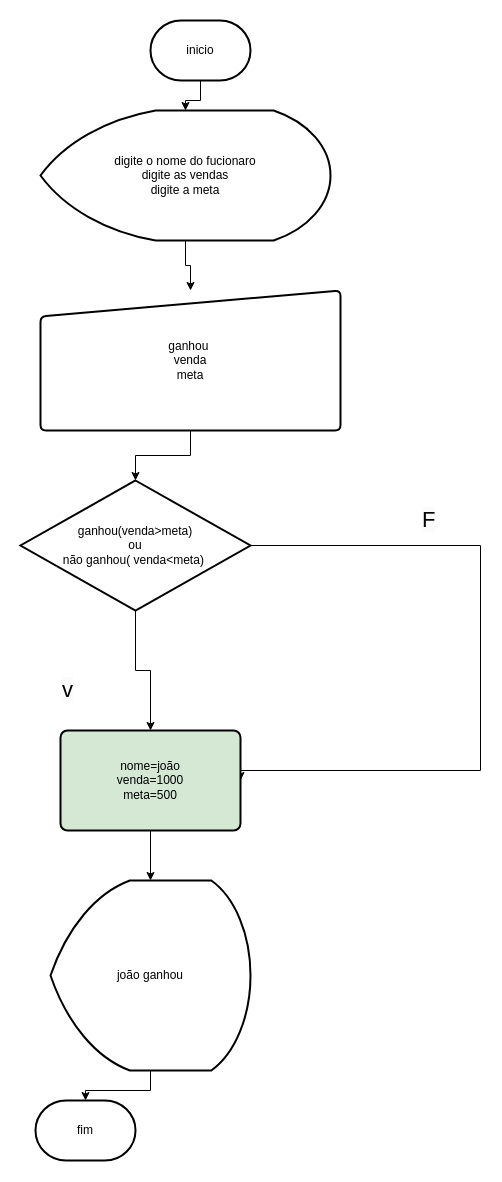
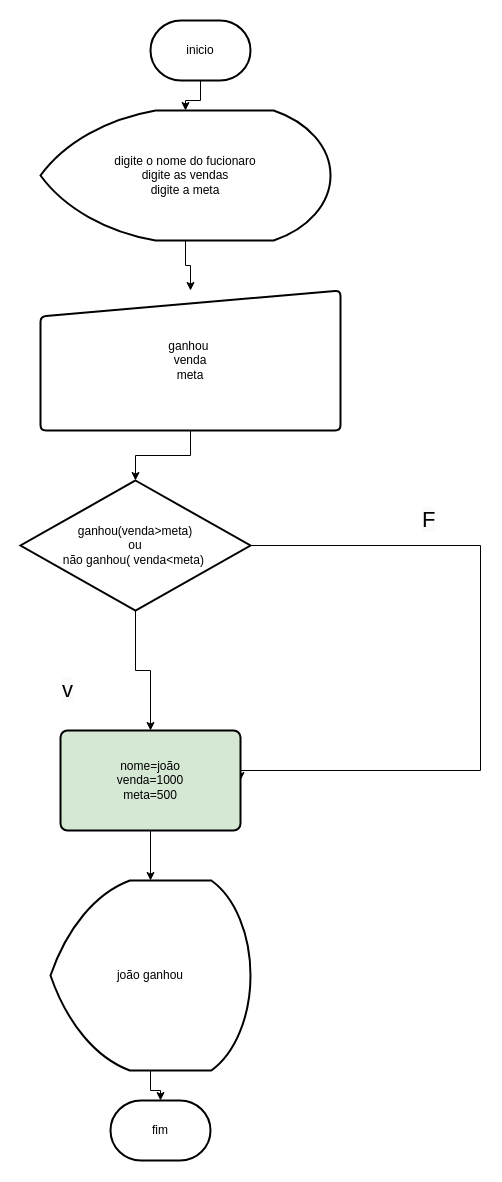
node "fim": moved (86, 1131) -> (161, 1131)
